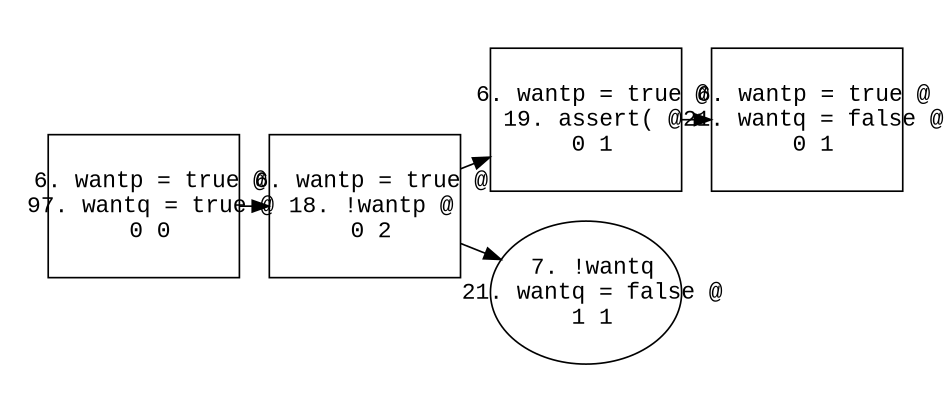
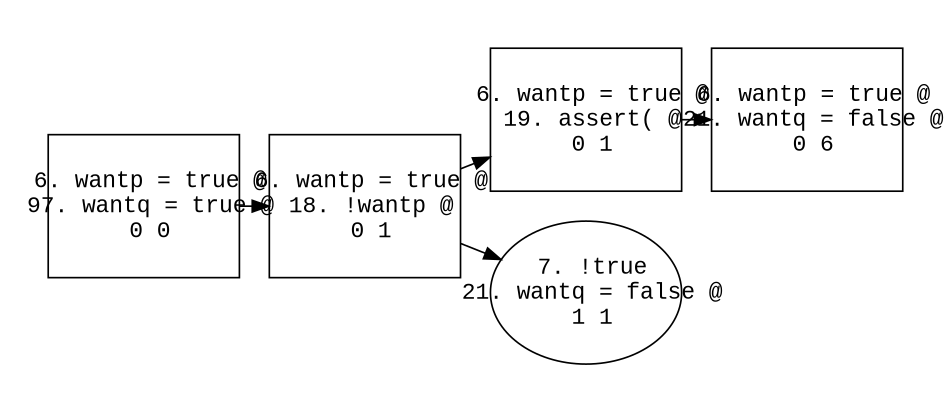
node "6. wantp = true @ 21. wantq = false @ 0 1": label "6. wantp = true @ 21. wantq = false @ 0 1" -> "6. wantp = true @ 21. wantq = false @ 0 6"
node "6. wantp = true @ 18. !wantp @ 0 2": label "6. wantp = true @ 18. !wantp @ 0 2" -> "6. wantp = true @ 18. !wantp @ 0 1"
node "7. !wantq 21. wantq = false @ 1 1": label "7. !wantq 21. wantq = false @ 1 1" -> "7. !true 21. wantq = false @ 1 1"
